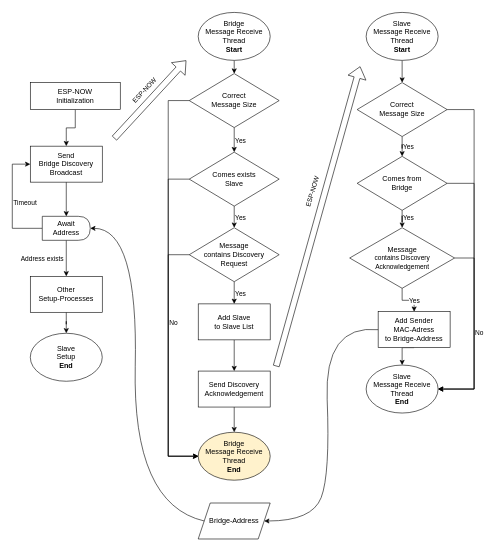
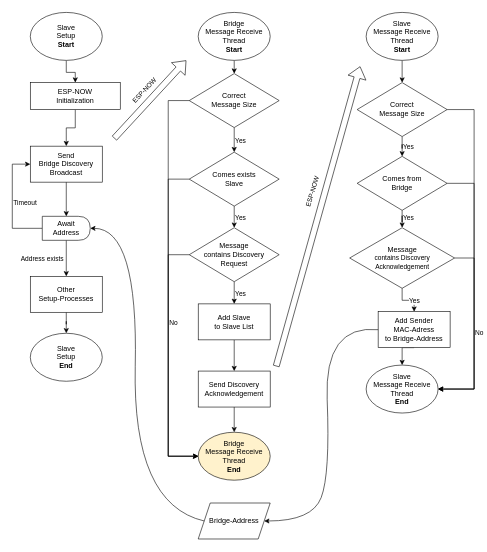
node "Slave Setup Start": added
edge "Slave Setup Start" -> "ESP-NOW Initialization": added
